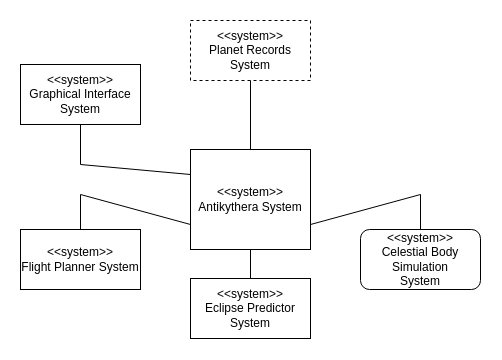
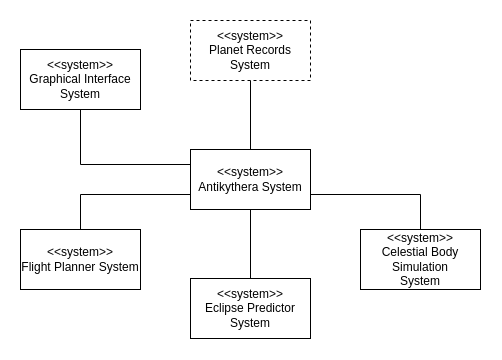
node "<<system>> Graphical Interface System": moved (81, 95) -> (81, 80)
node "<<system>> Antikythera System": size 120x100 -> 120x60
node "<<system>> Celestial Body Simulation System": shape rounded rectangle -> rectangle
